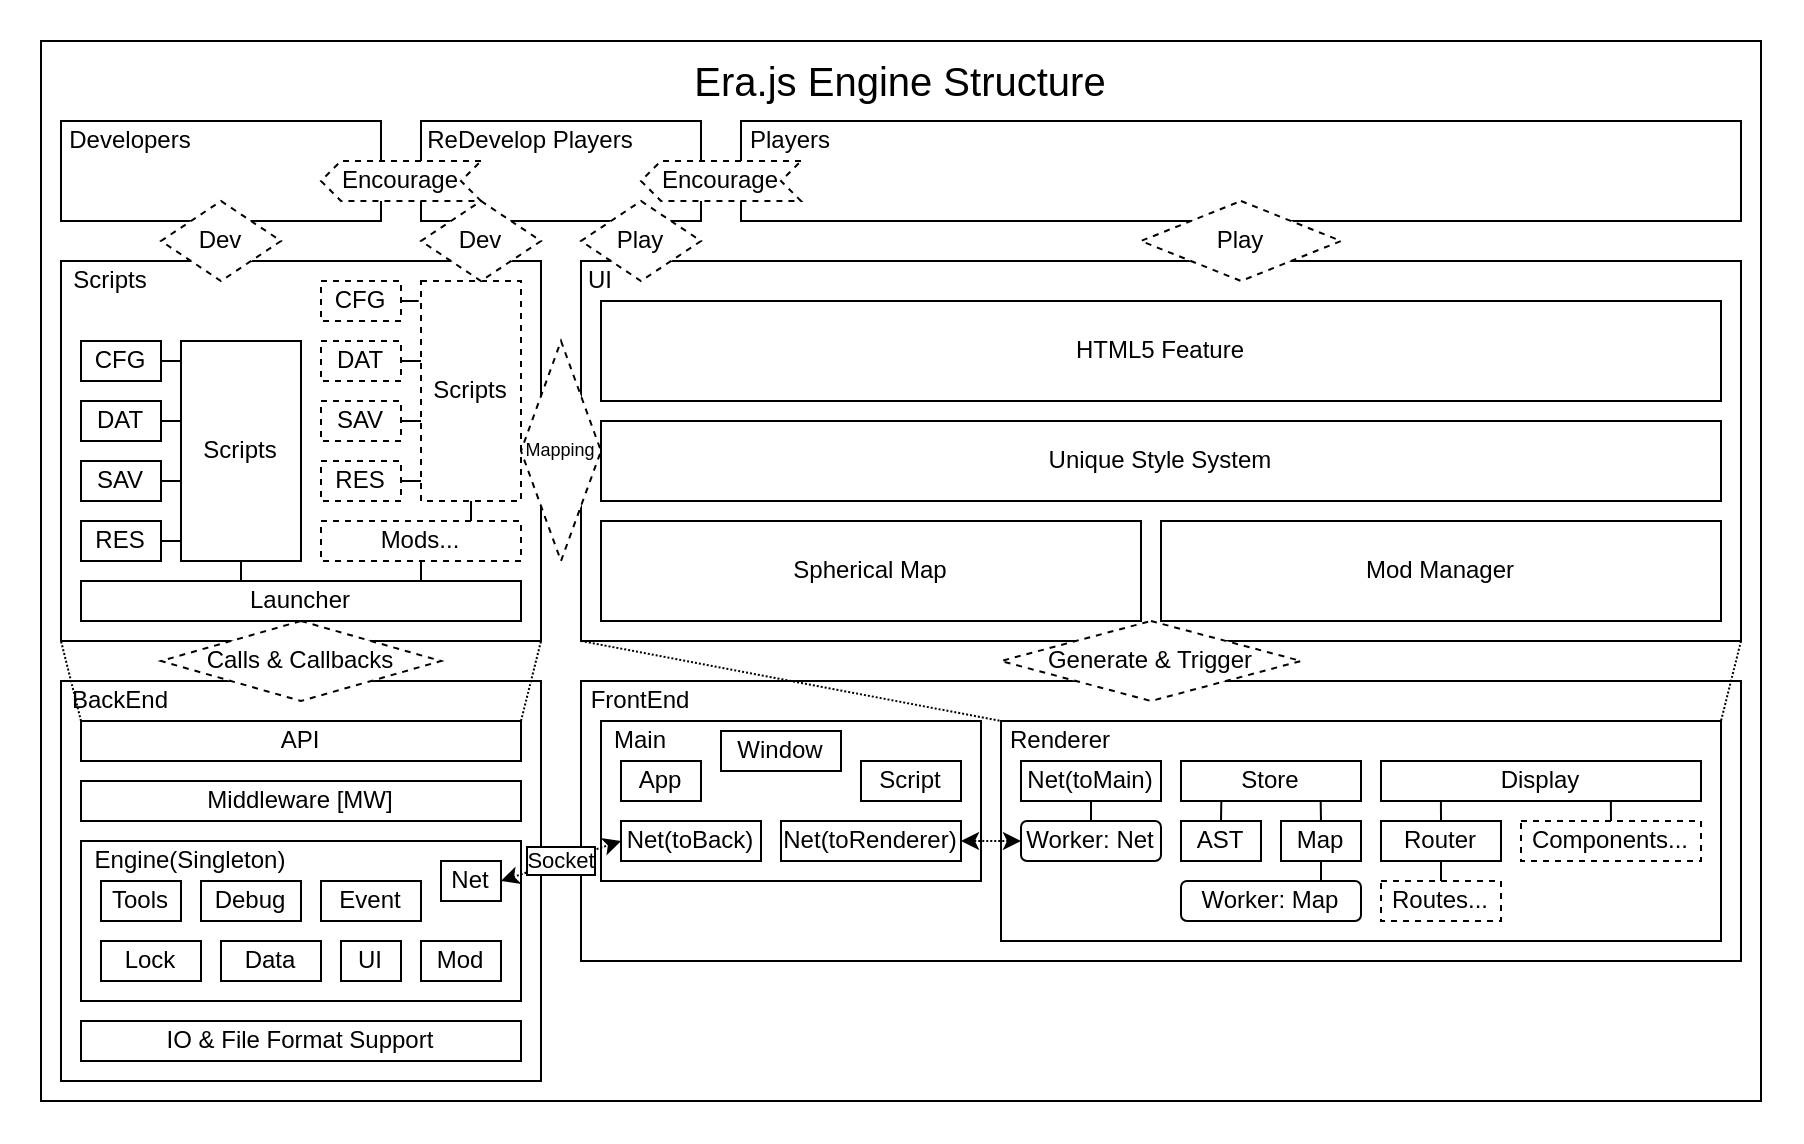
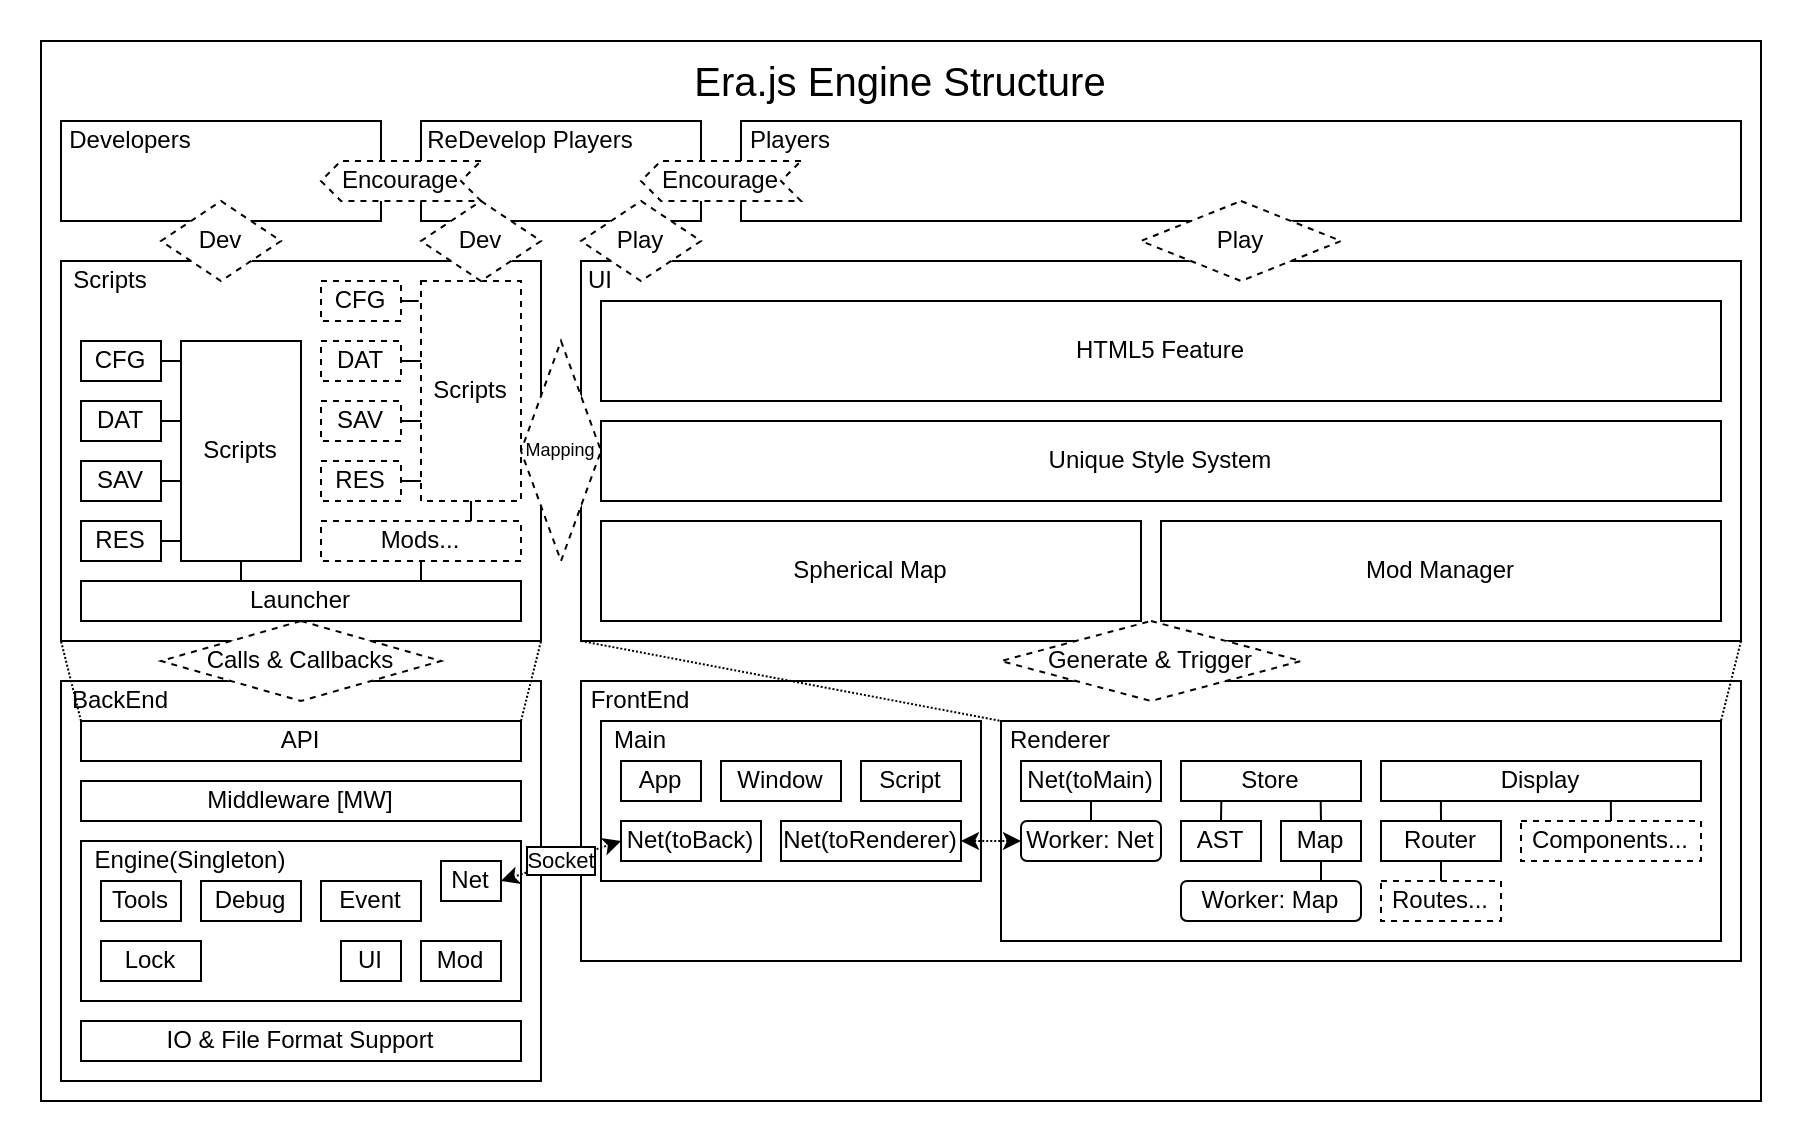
node "Window": moved (781, 751) -> (781, 781)
node "Data": removed
